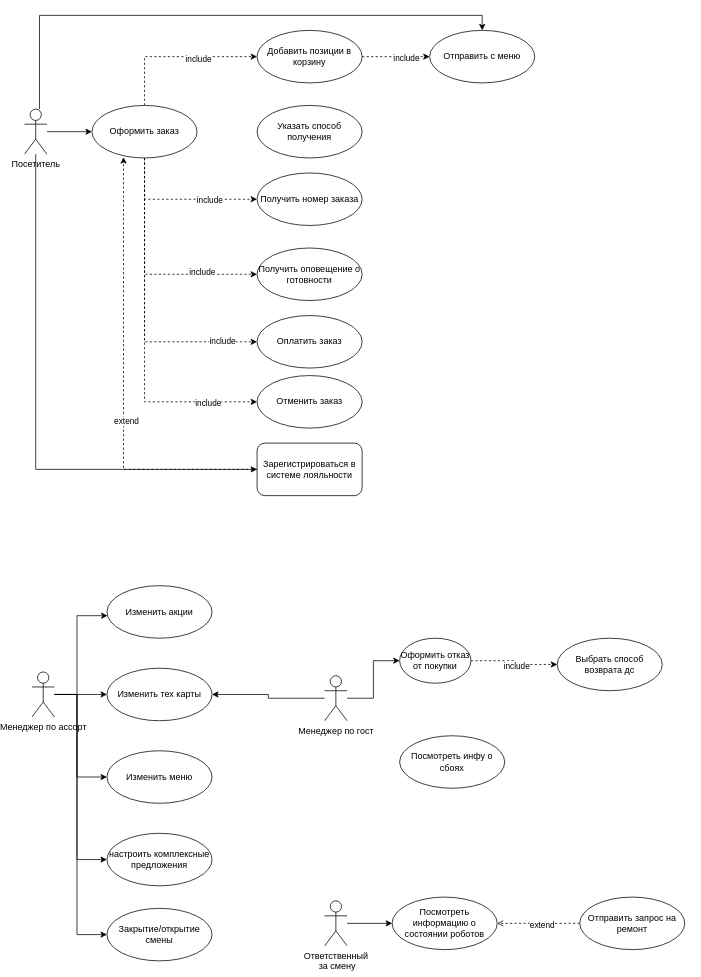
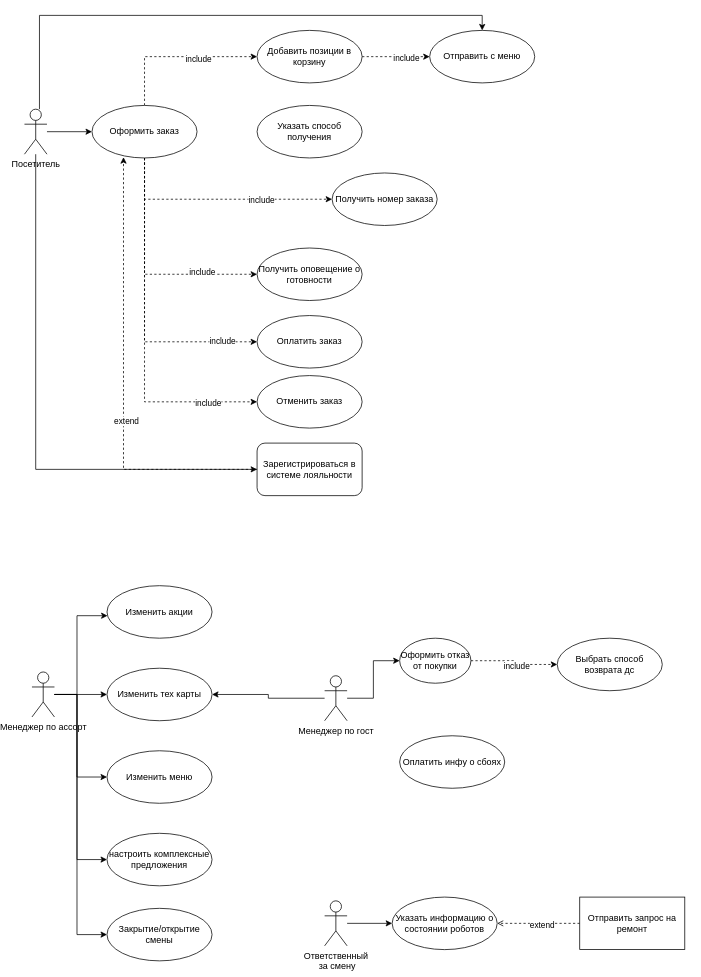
node "Получить номер заказа": moved (309, 199) -> (384, 199)
node "Посмотреть инфу о сбоях": label "Посмотреть инфу о сбоях" -> "Оплатить инфу о сбоях"
node "Посмотреть информацию о состоянии роботов": label "Посмотреть информацию о состоянии роботов" -> "Указать информацию о состоянии роботов"
node "Отправить запрос на ремонт": shape ellipse -> rectangle
